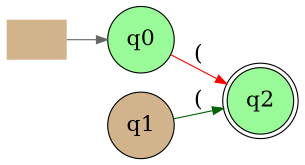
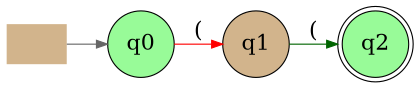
edge "q0" -> "q2": now "q0" -> "q1"
